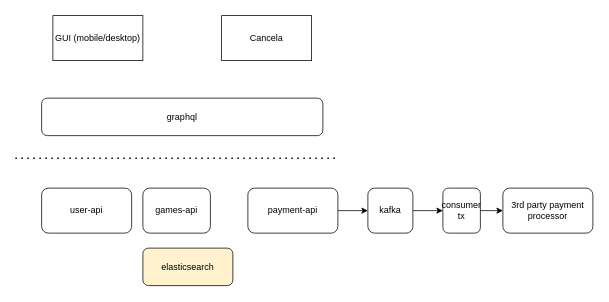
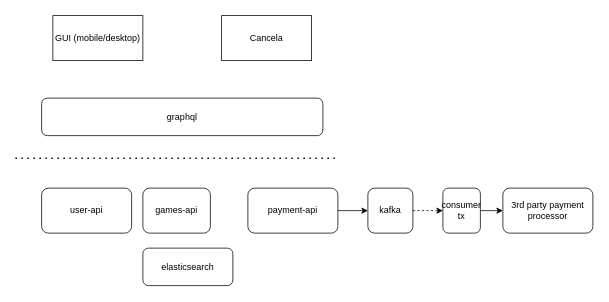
edge "kafka" -> "consumer tx": style solid -> dashed
node "elasticsearch": fillcolor #fff2cc -> #ffffff
